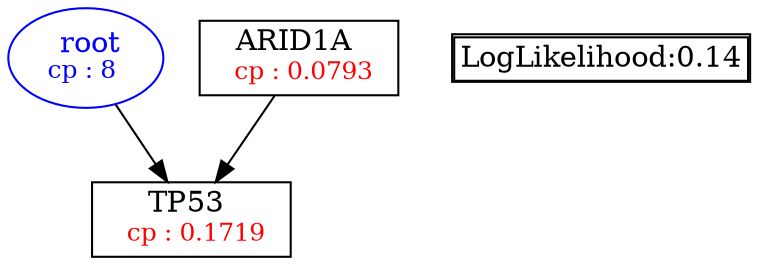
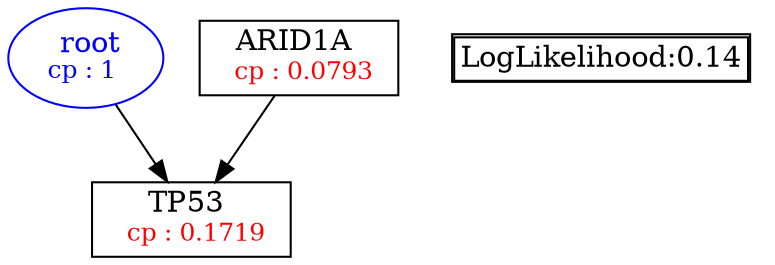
node "root": text "cp : 8" -> "cp : 1"
